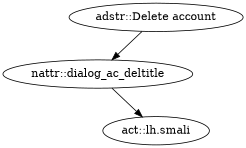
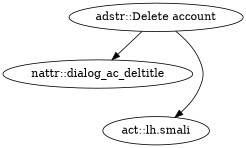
edge "nattr::dialog_ac_deltitle" -> "act::lh.smali": now "adstr::Delete account" -> "act::lh.smali"
